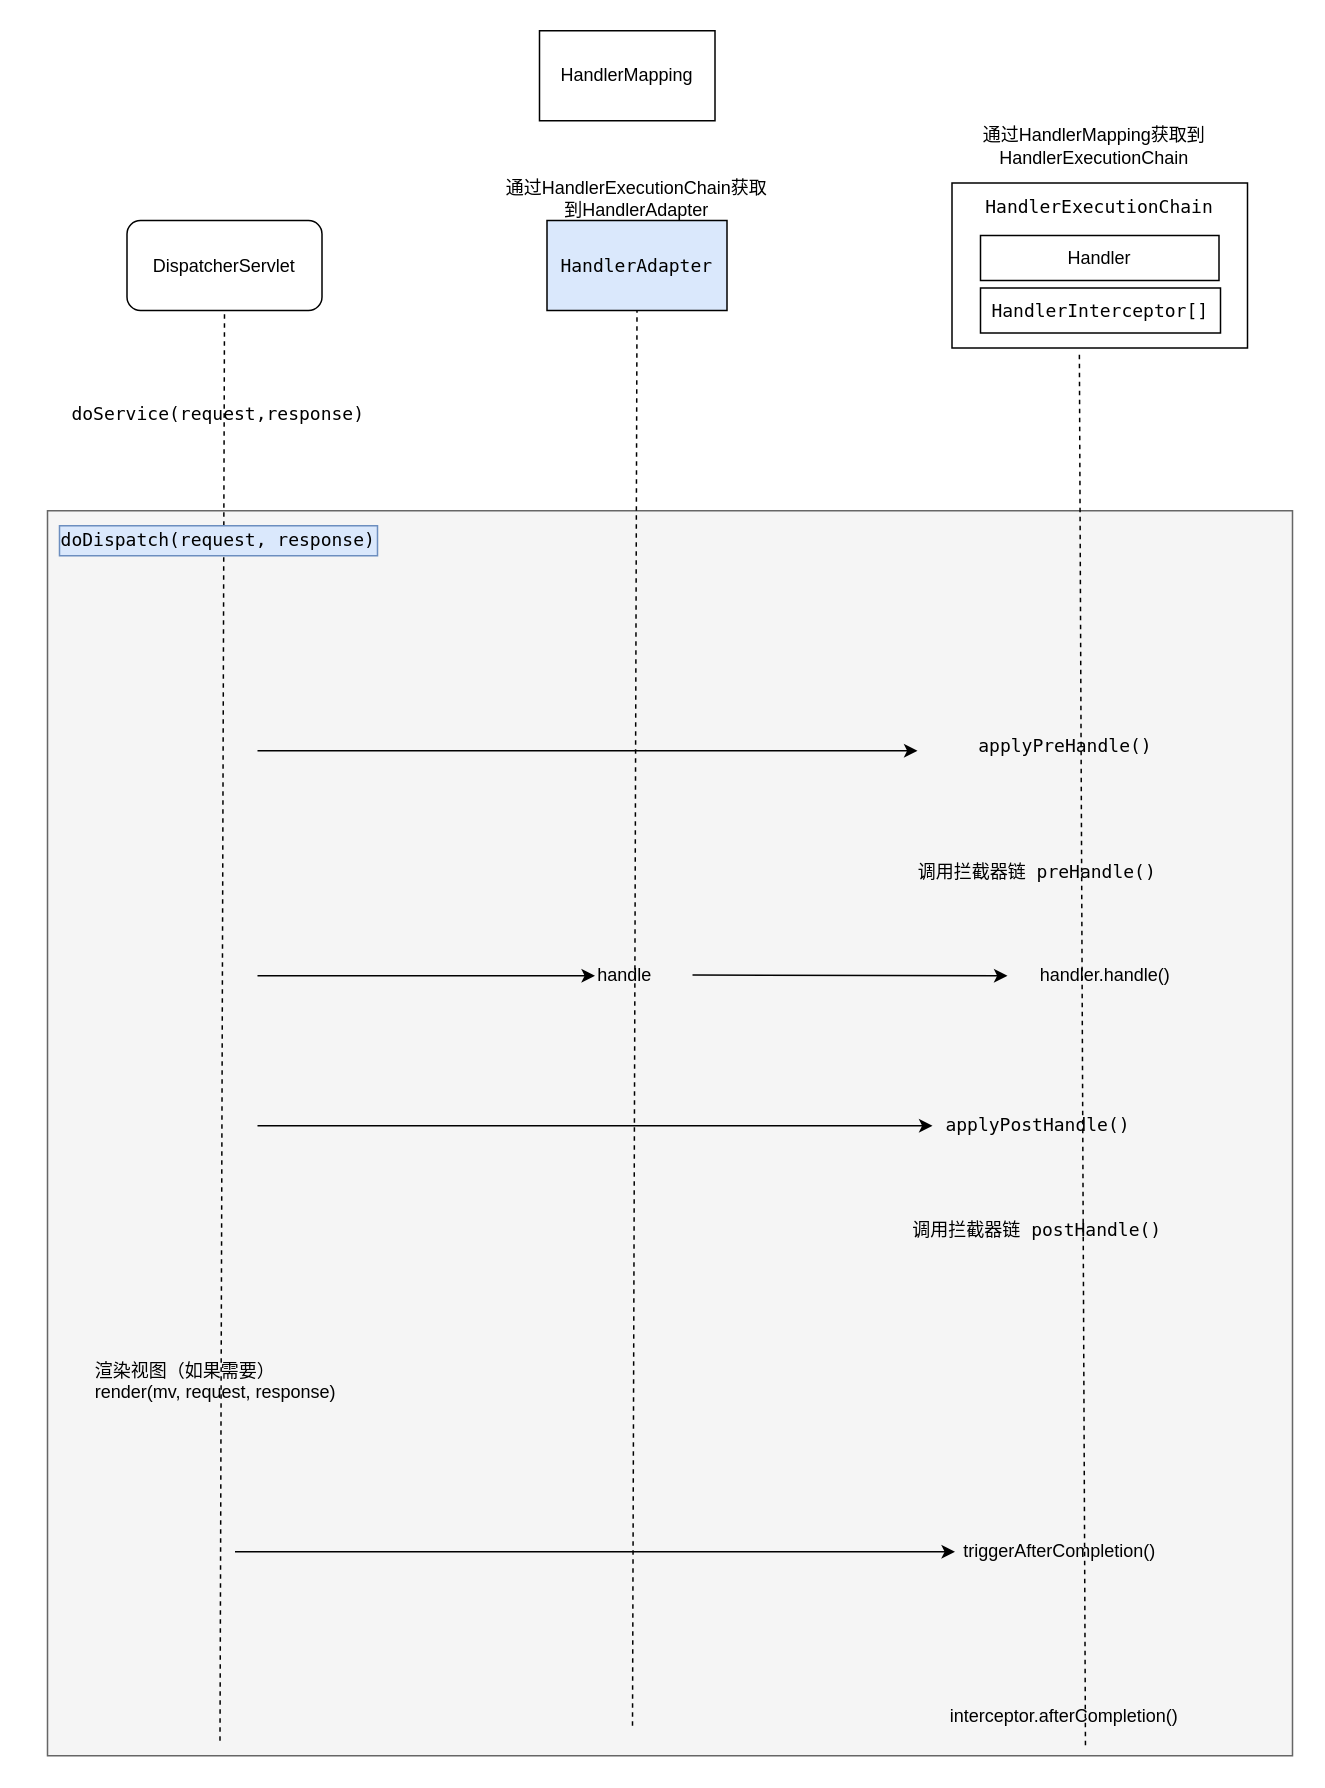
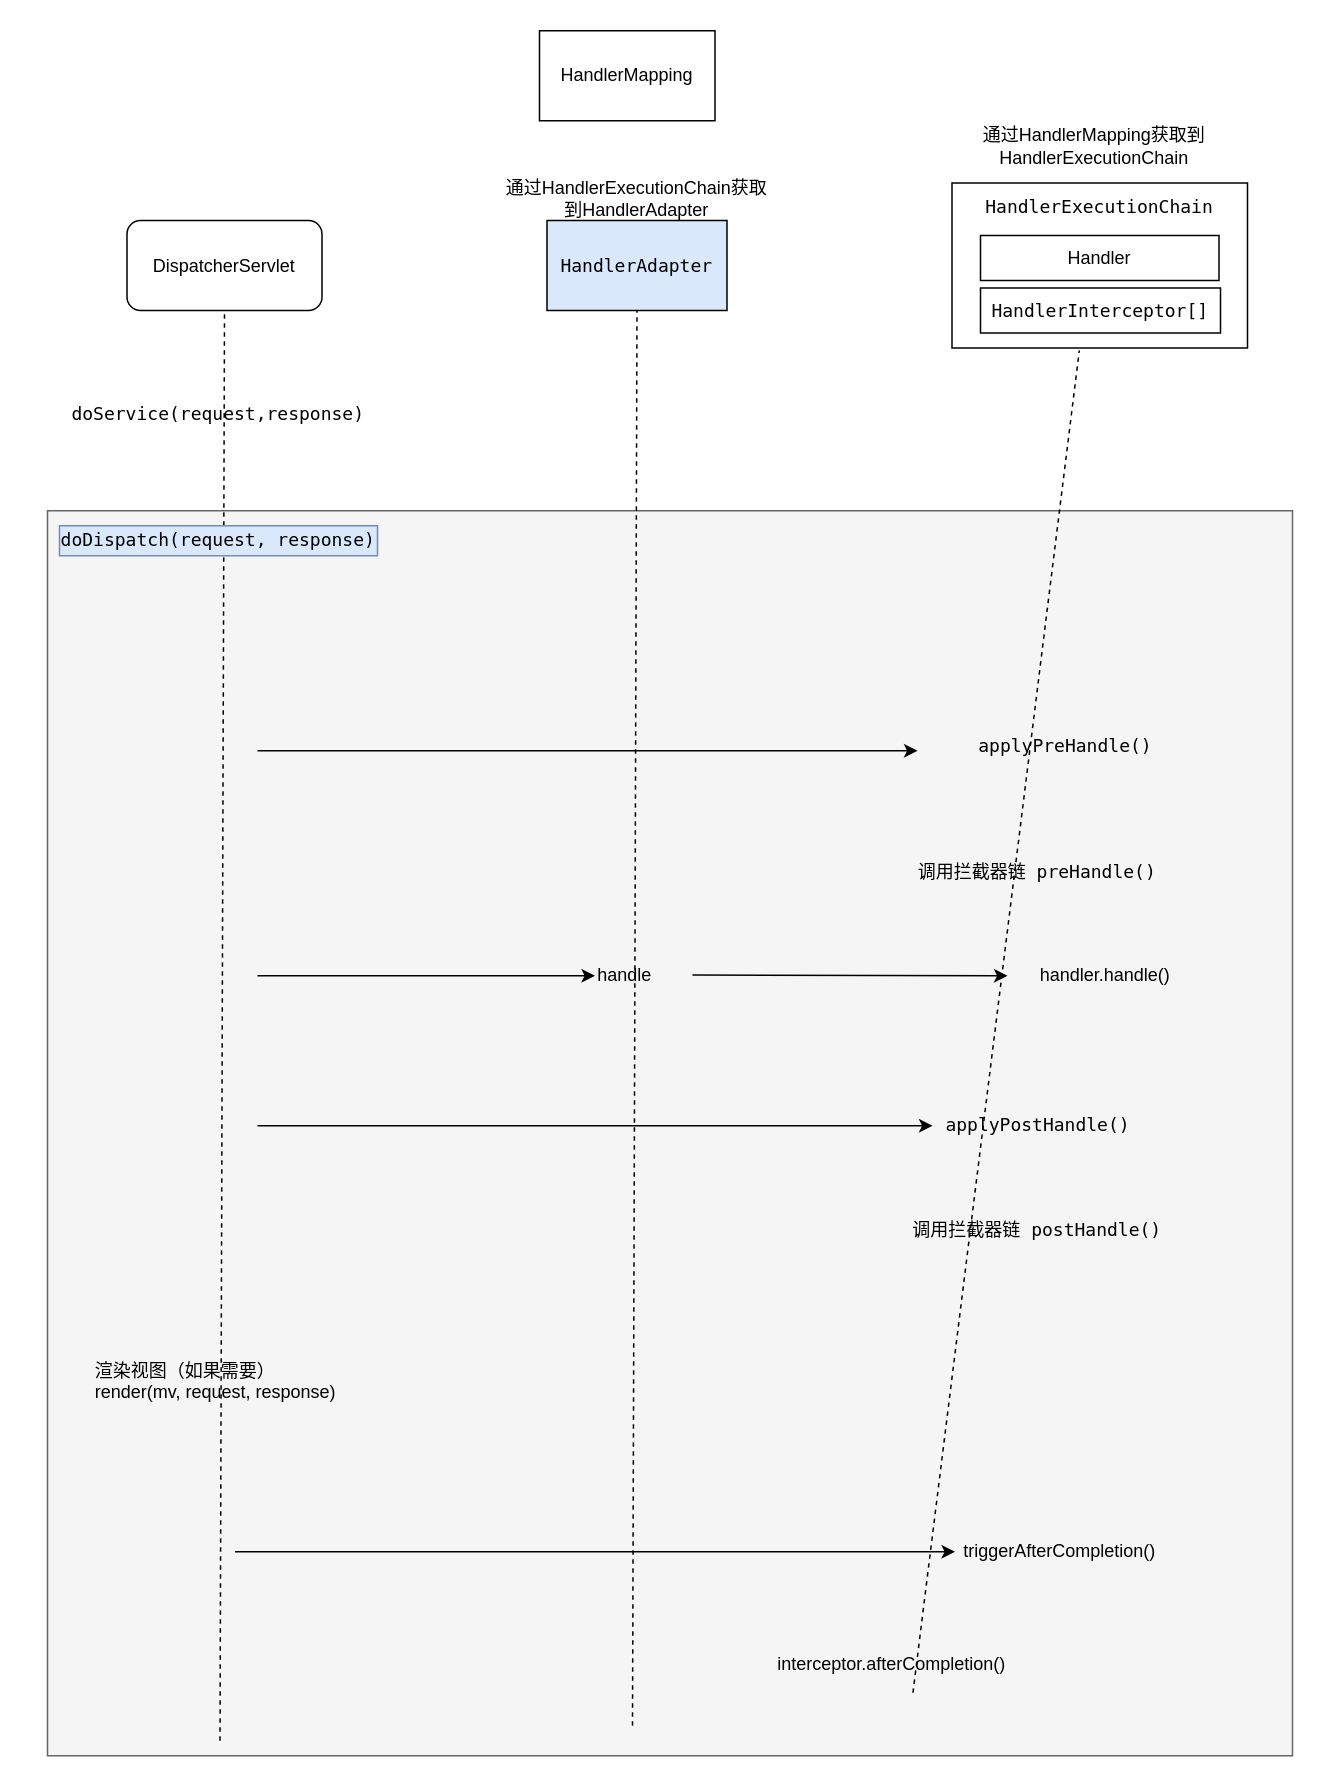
node "interceptor.afterCompletion()": moved (1075, 1718) -> (902, 1666)
